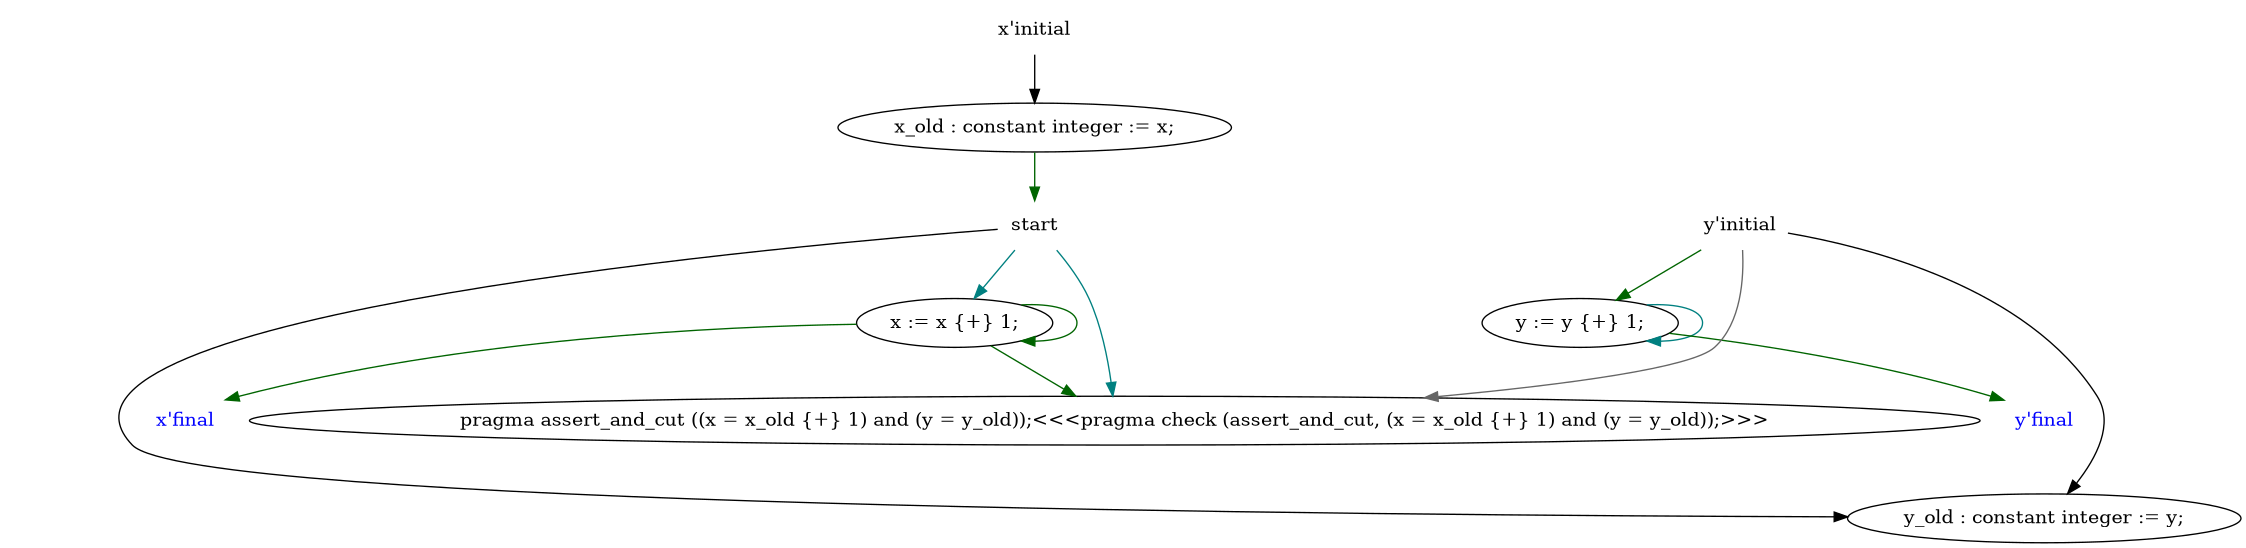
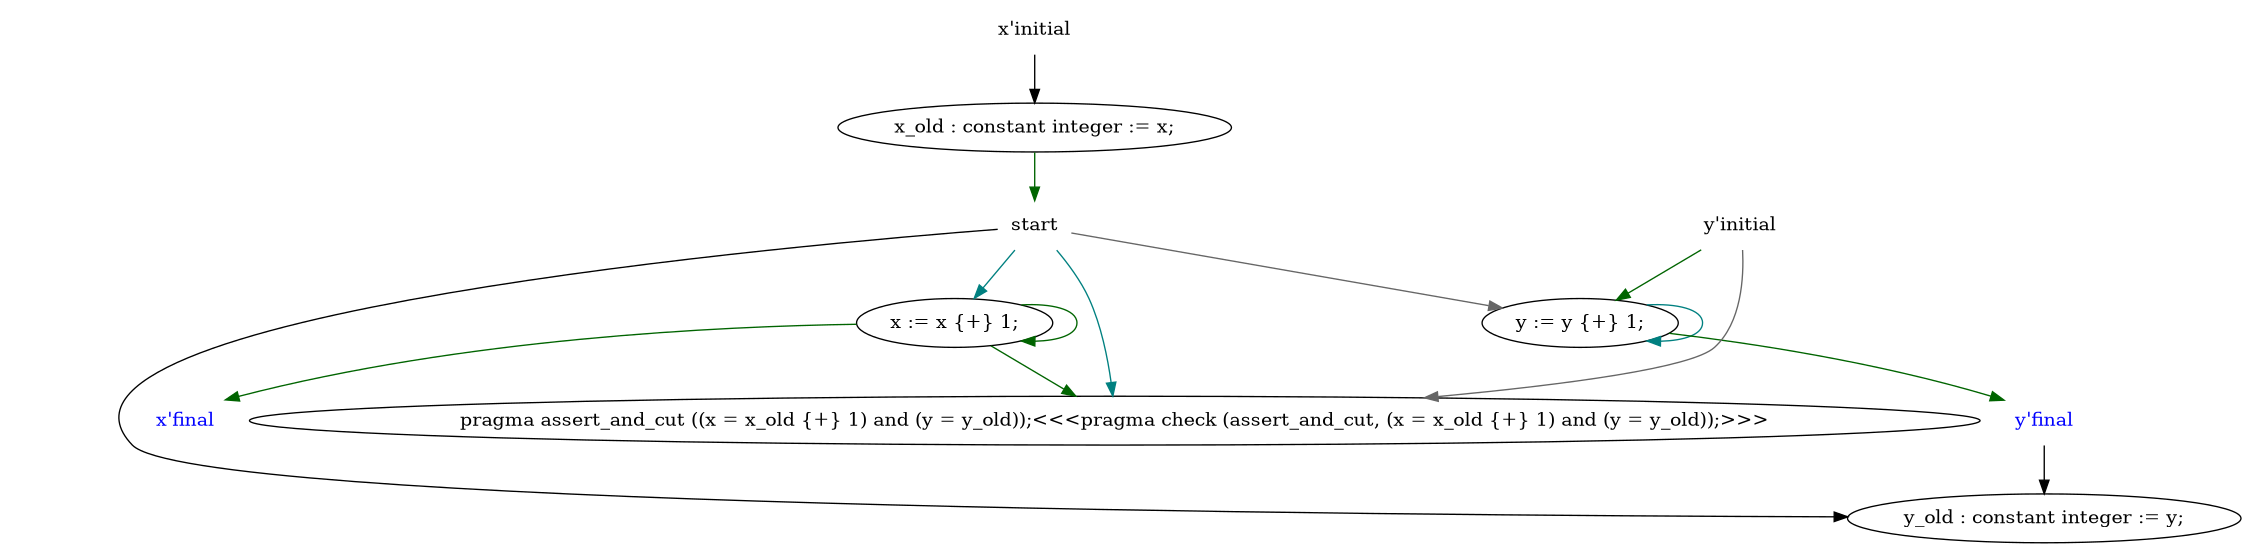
edge "start" -> "y := y {+} 1;": added
edge "y'initial" -> "y_old : constant integer := y;": now "y'final" -> "y_old : constant integer := y;"
